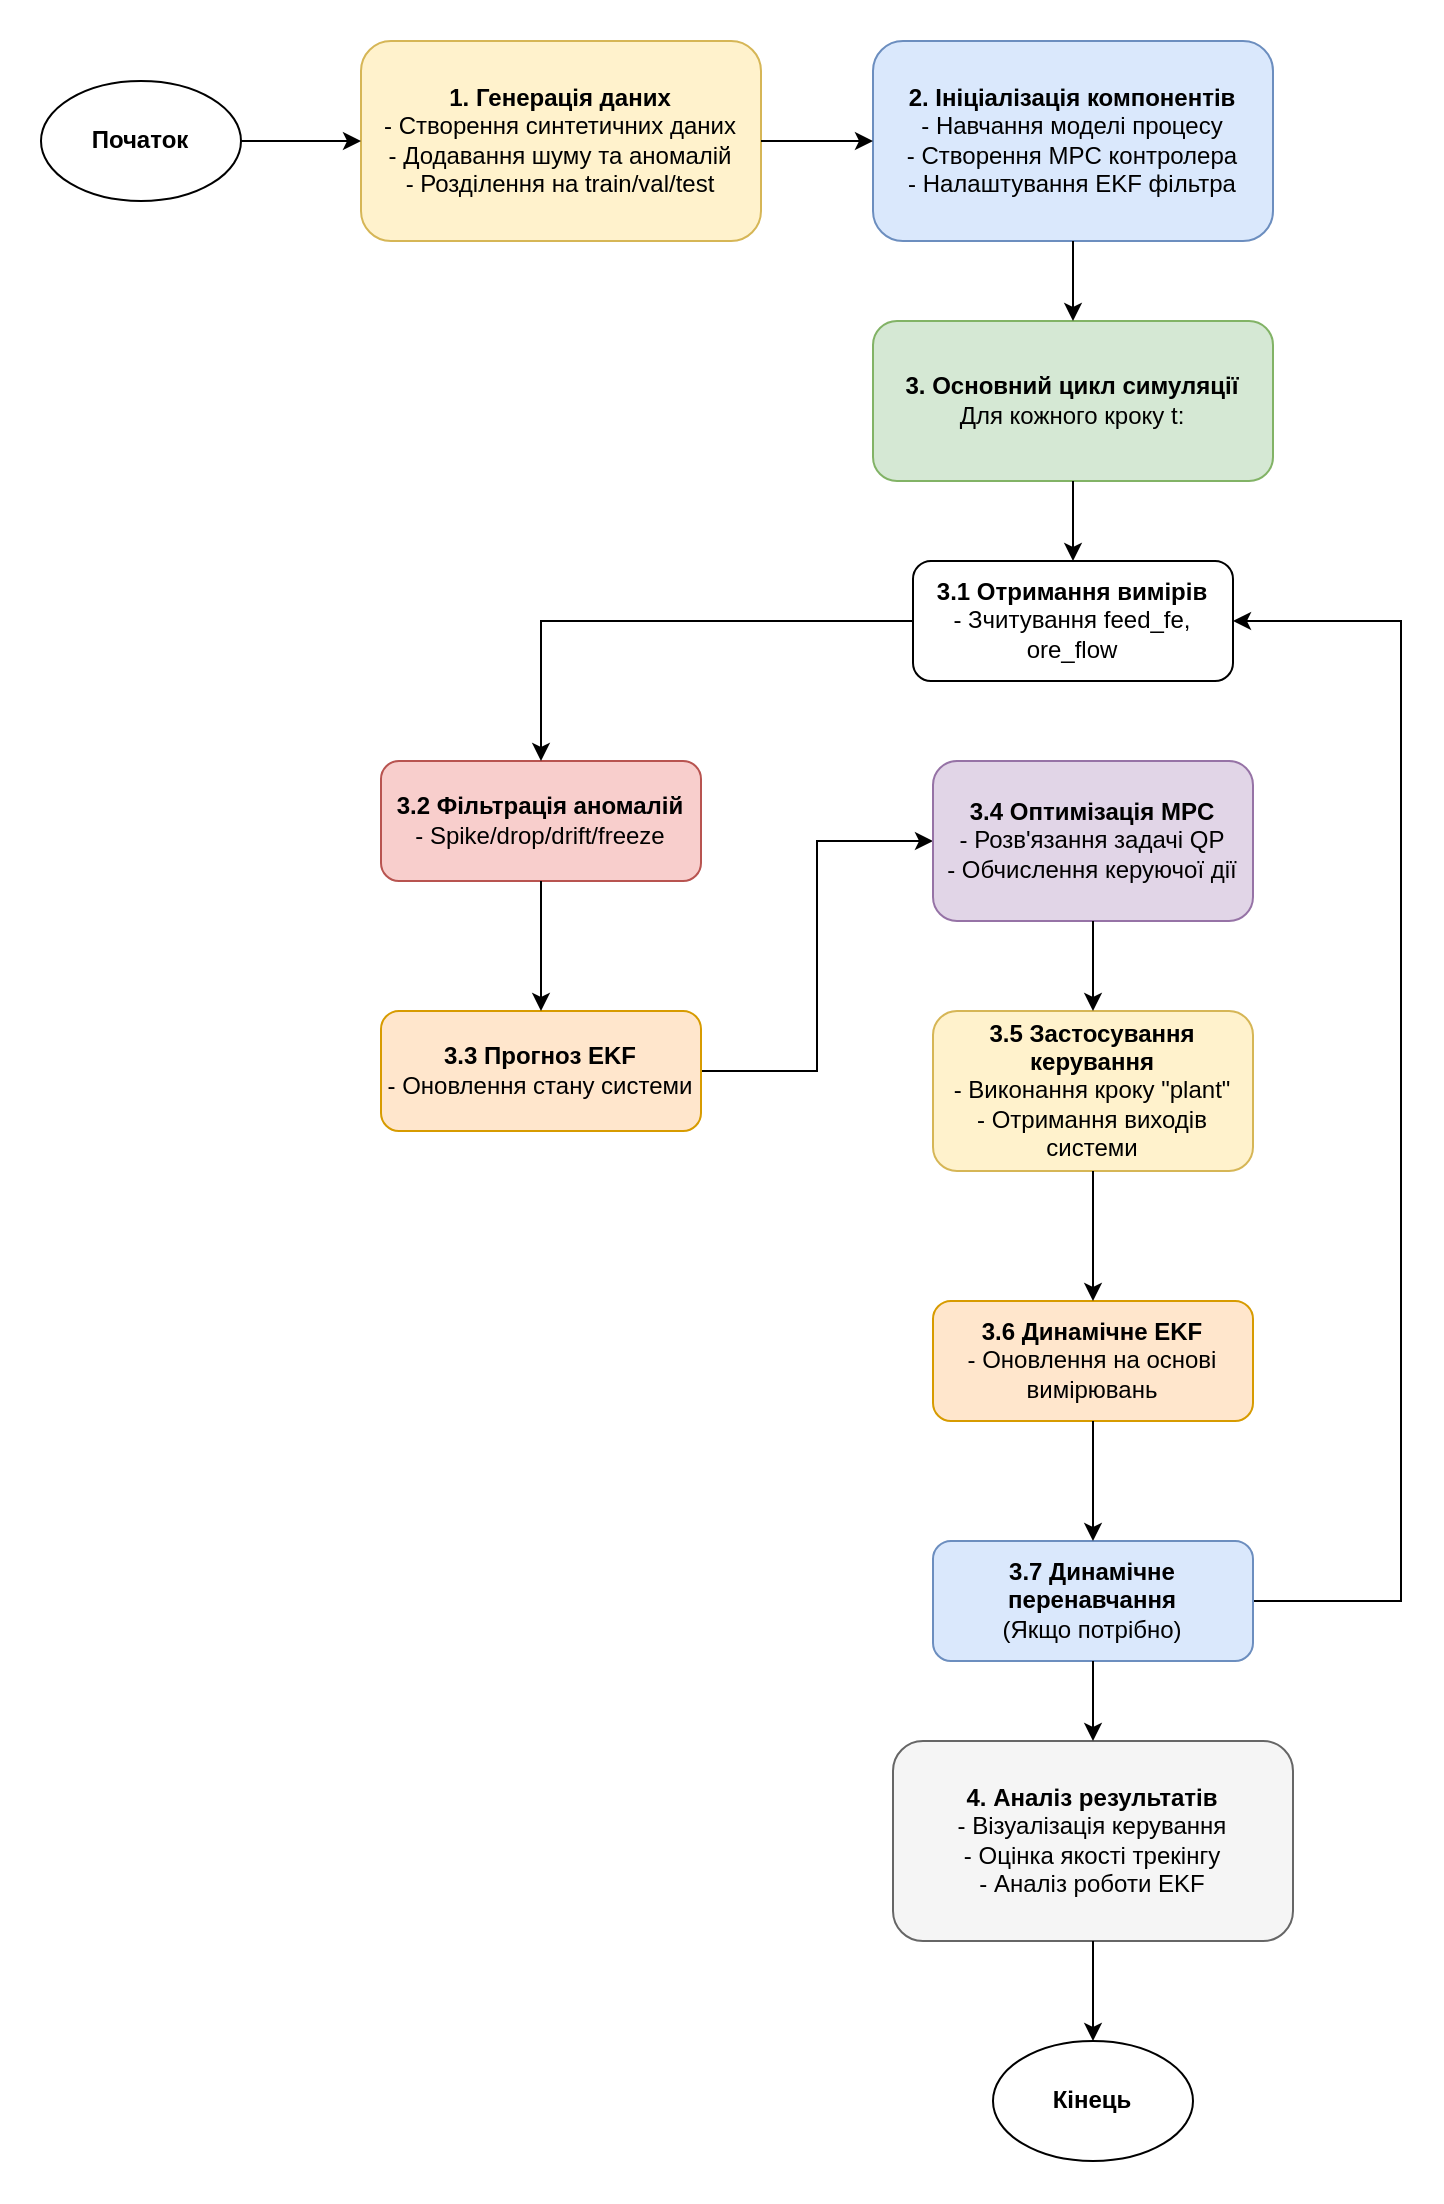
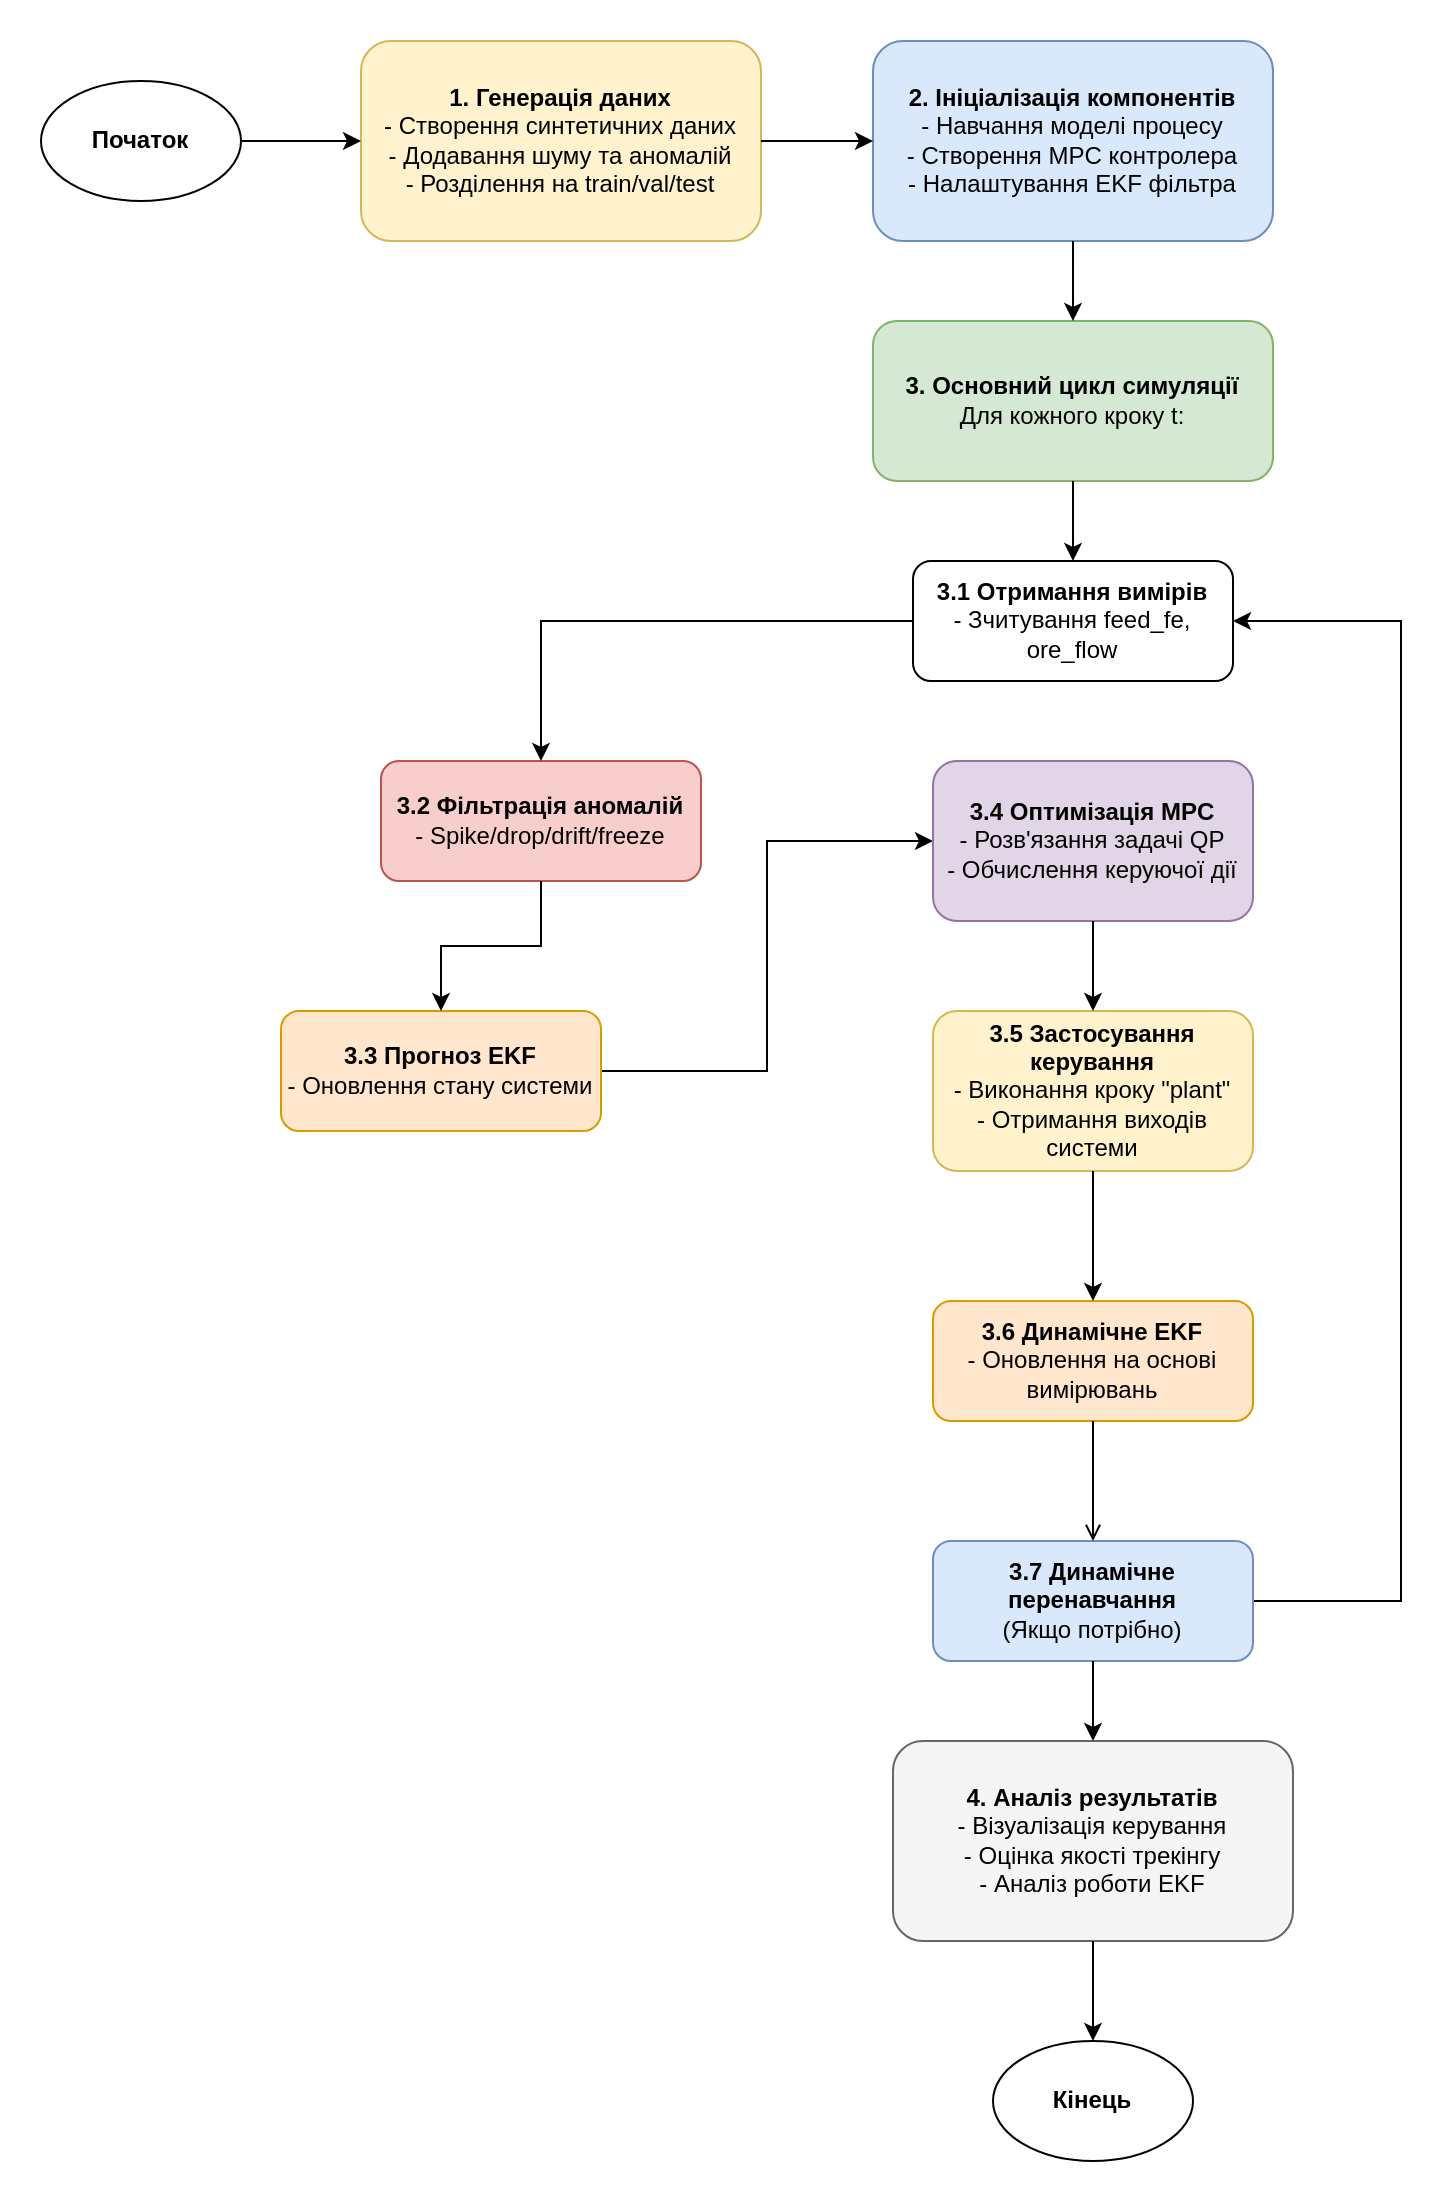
node "3.3 Прогноз EKF - Оновлення стану системи": moved (541, 1071) -> (441, 1071)
edge "3.6 Динамічне EKF - Оновлення на основі вимірювань" -> "3.7 Динамічне перенавчання (Якщо потрібно)": arrowhead classic -> open
